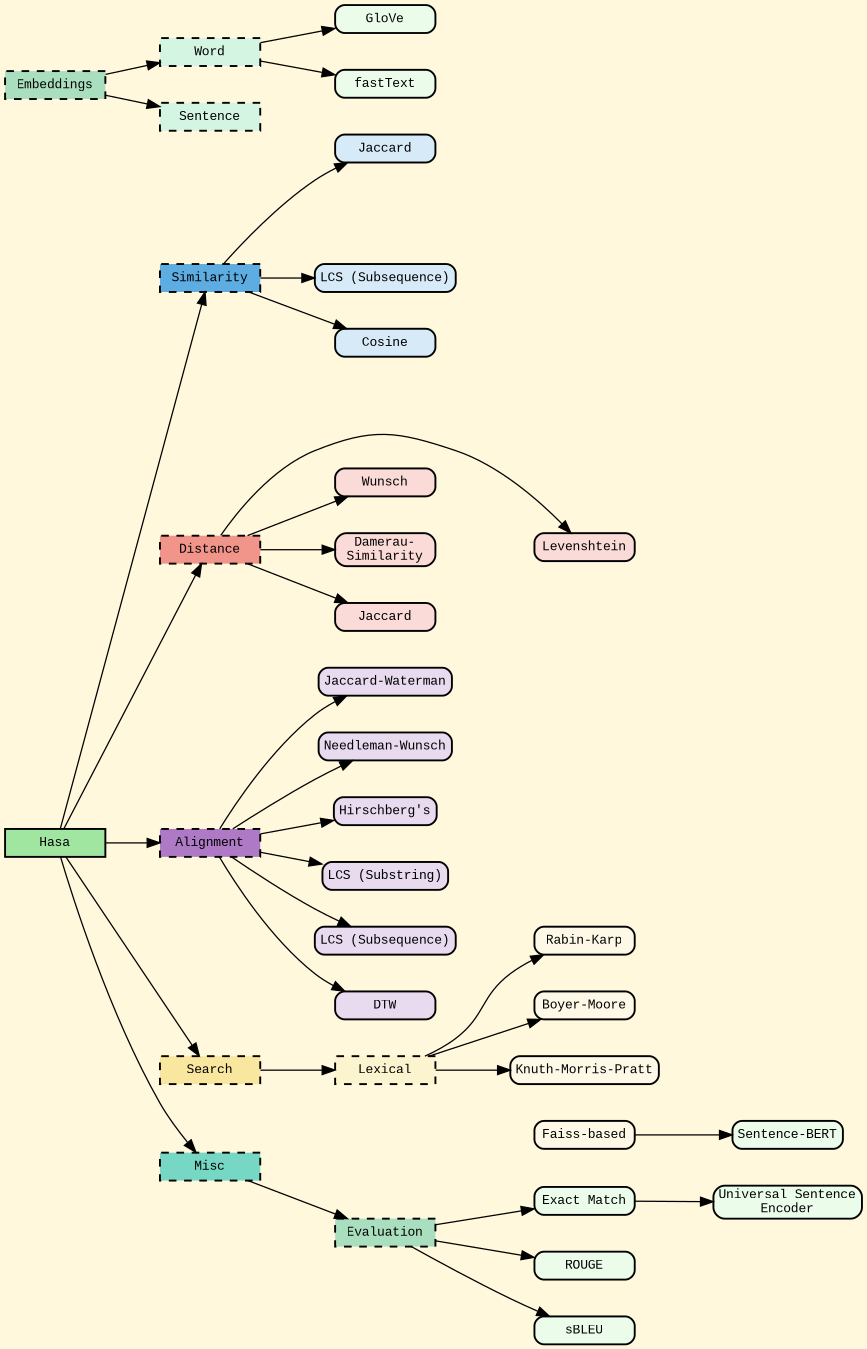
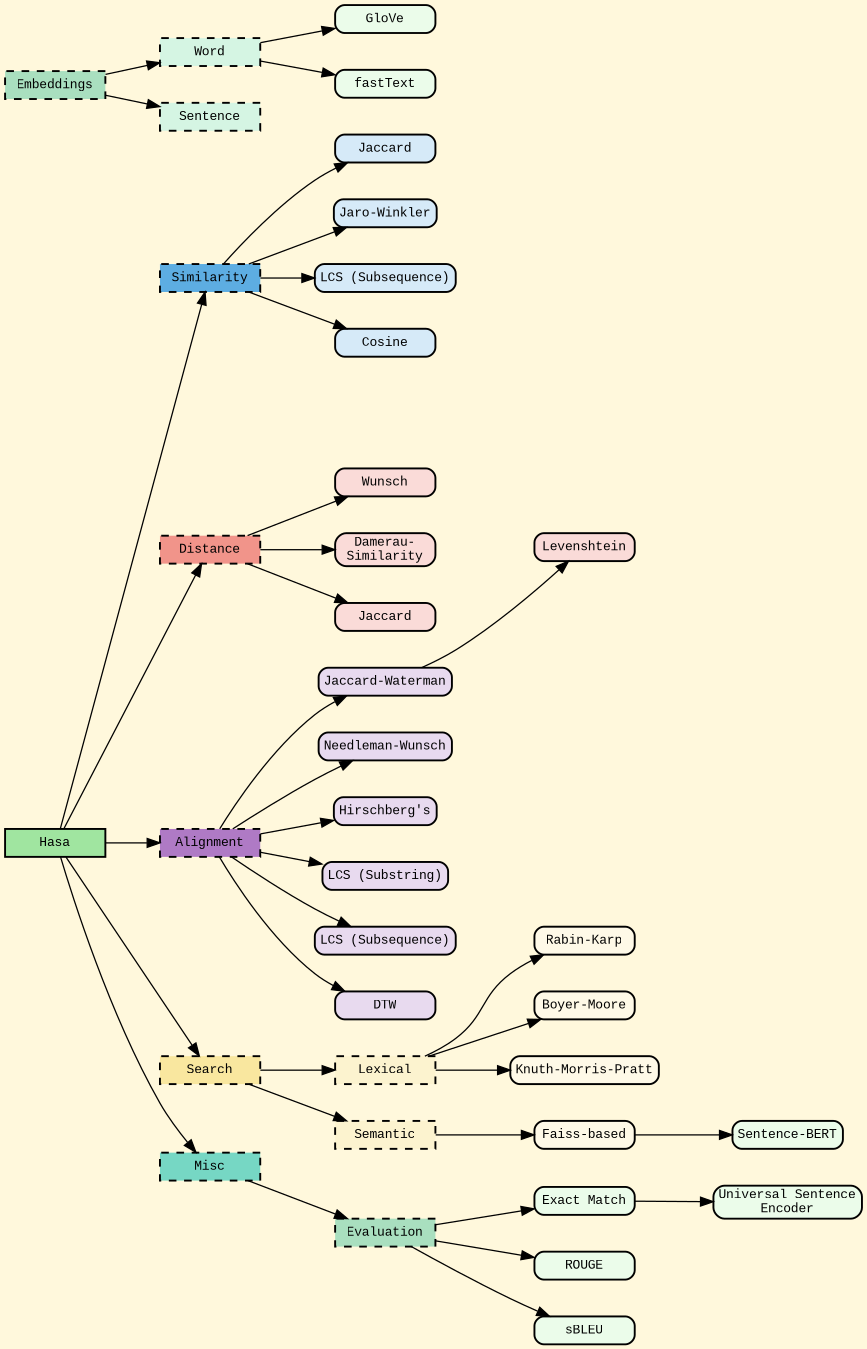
node "Jaro-Winkler": added
edge "Distance" -> "Levenshtein": now "Jaccard-Waterman" -> "Levenshtein"
node "Semantic": added
